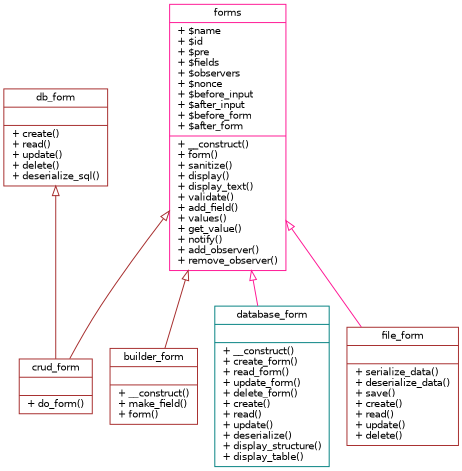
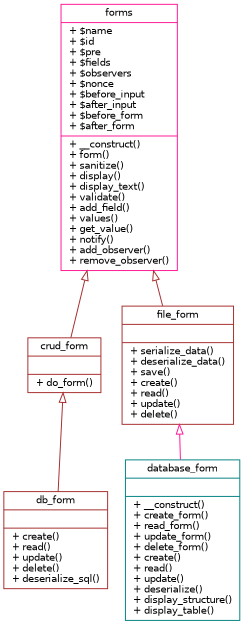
edge "crud_form" -> "db_form": reversed
edge "file_form" -> "forms": color deeppink -> brown
edge "database_form" -> "forms": now "database_form" -> "file_form"
node "builder_form": removed
